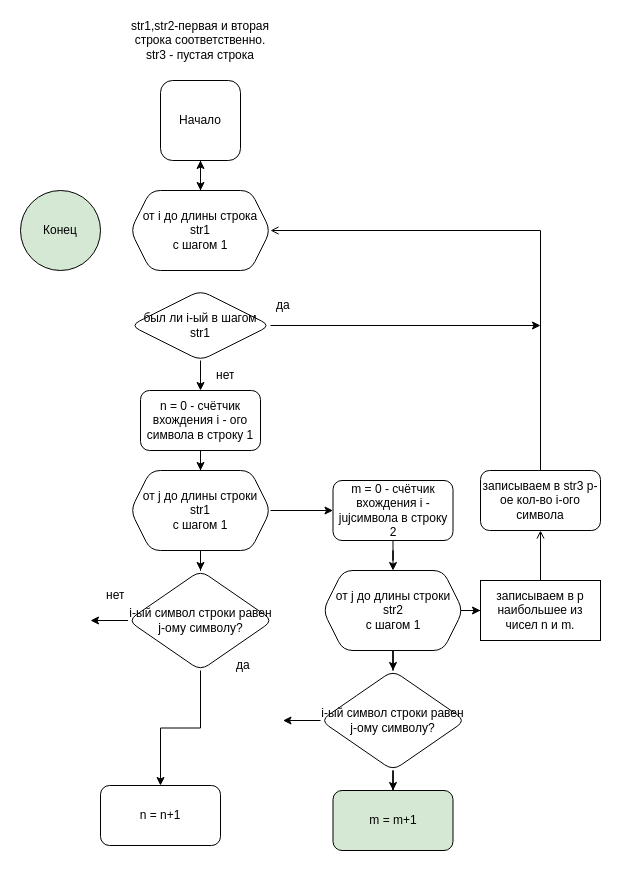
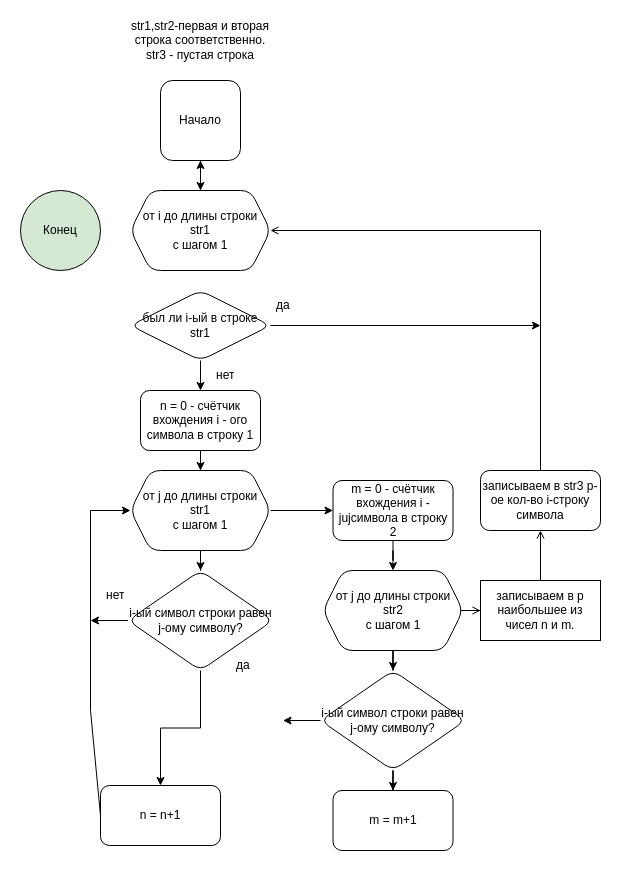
node "от i до длины строка str1 с шагом 1": label "от i до длины строка str1 с шагом 1" -> "от i до длины строки str1 с шагом 1"
node "был ли i-ый в шагом str1": label "был ли i-ый в шагом str1" -> "был ли i-ый в строке str1"
node "записываем в str3 p-ое кол-во i-ого символа": label "записываем в str3 p-ое кол-во i-ого символа" -> "записываем в str3 p-ое кол-во i-строку символа"
edge "от j до длины строки str2 с шагом 1" -> "записываем в p наибольшее из чисел n и m.": arrowhead classic -> open
edge "n = n+1" -> "от j до длины строки str1 с шагом 1": added
node "m = m+1": fillcolor #d5e8d4 -> #ffffff
